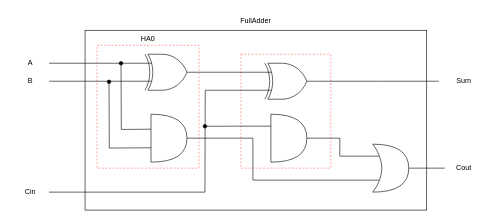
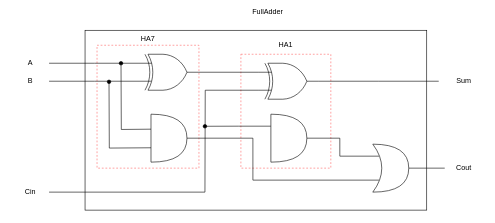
node "FullAdder": moved (256, 21) -> (268, 12)
node "HA0": label "HA0" -> "HA7"
node "HA1": added
